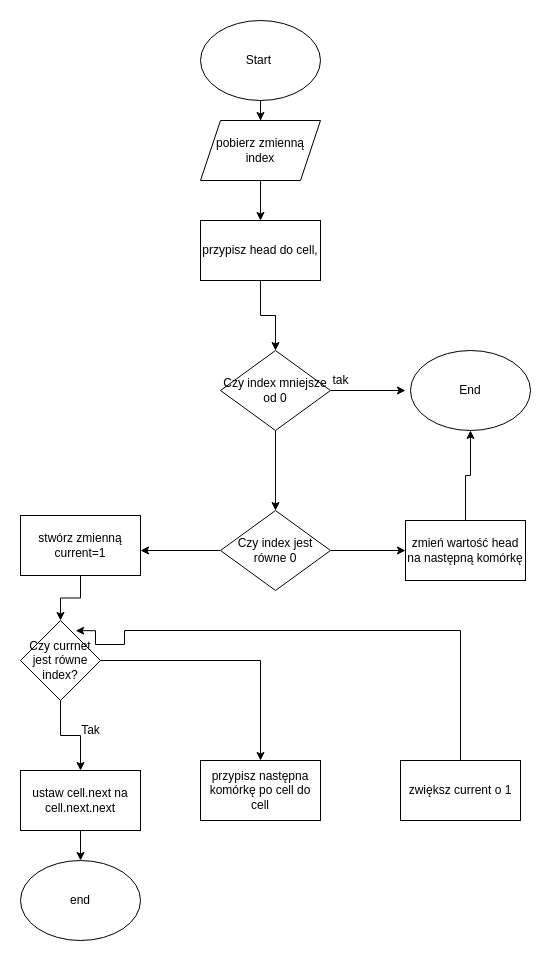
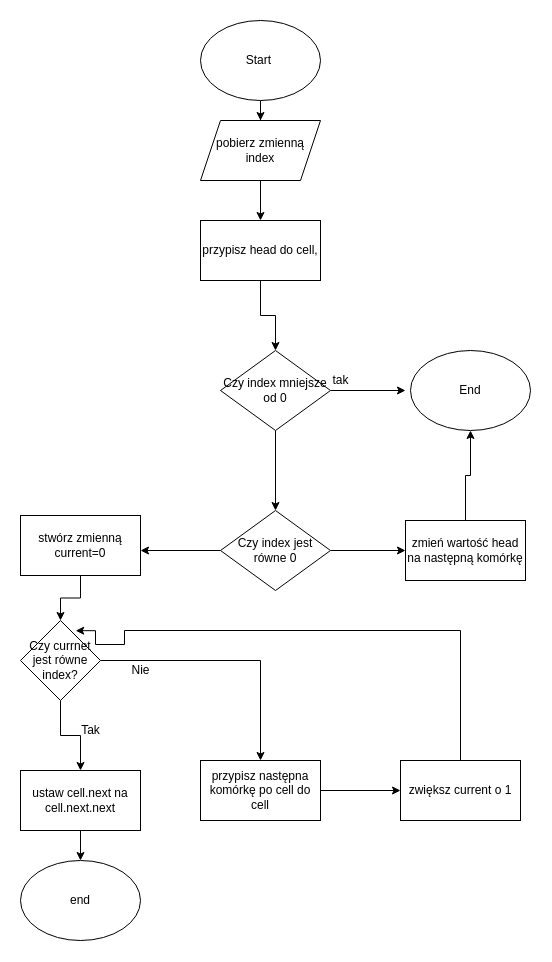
node "stwórz zmienną current=1": label "stwórz zmienną current=1" -> "stwórz zmienną current=0"
node "Nie": added
edge "przypisz następna komórkę po cell do cell" -> "zwiększ current o 1": added
